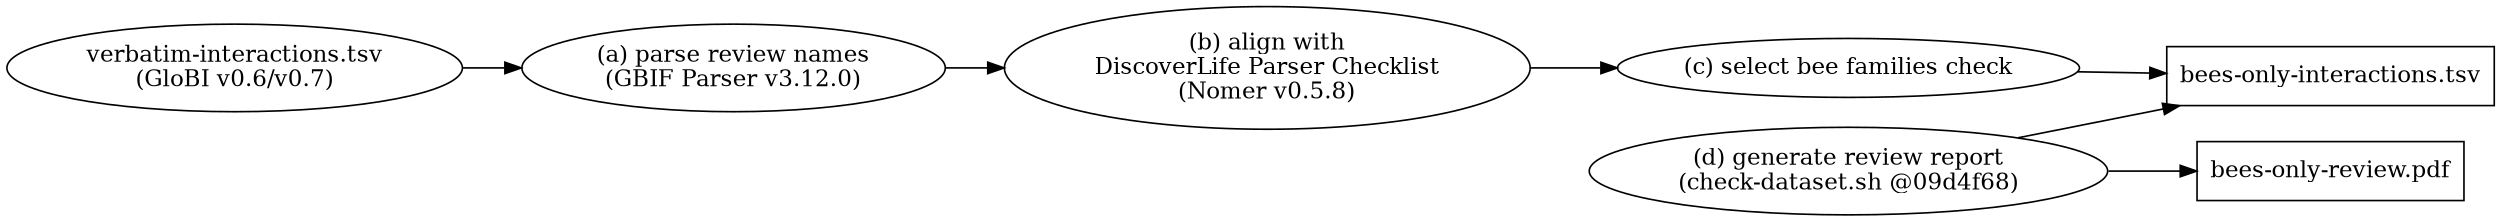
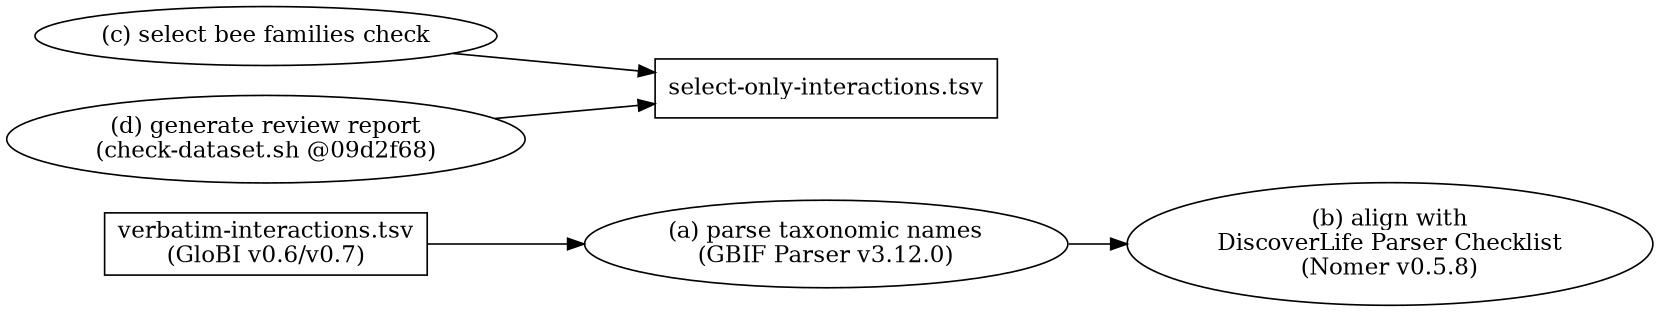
node "verbatim-interactions.tsv (GloBI v0.6/v0.7)": shape ellipse -> box
node "(a) parse review names (GBIF Parser v3.12.0)": label "(a) parse review names (GBIF Parser v3.12.0)" -> "(a) parse taxonomic names (GBIF Parser v3.12.0)"
edge "(b) align with DiscoverLife Parser Checklist (Nomer v0.5.8)" -> "(c) select bee families check": removed
node "bees-only-interactions.tsv": label "bees-only-interactions.tsv" -> "select-only-interactions.tsv"
node "(d) generate review report (check-dataset.sh @09d4f68)": label "(d) generate review report (check-dataset.sh @09d4f68)" -> "(d) generate review report (check-dataset.sh @09d2f68)"
node "bees-only-review.pdf": removed
